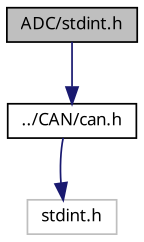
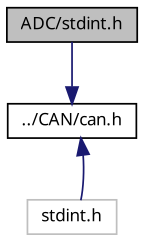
edge "../CAN/can.h" -> "stdint.h": reversed
